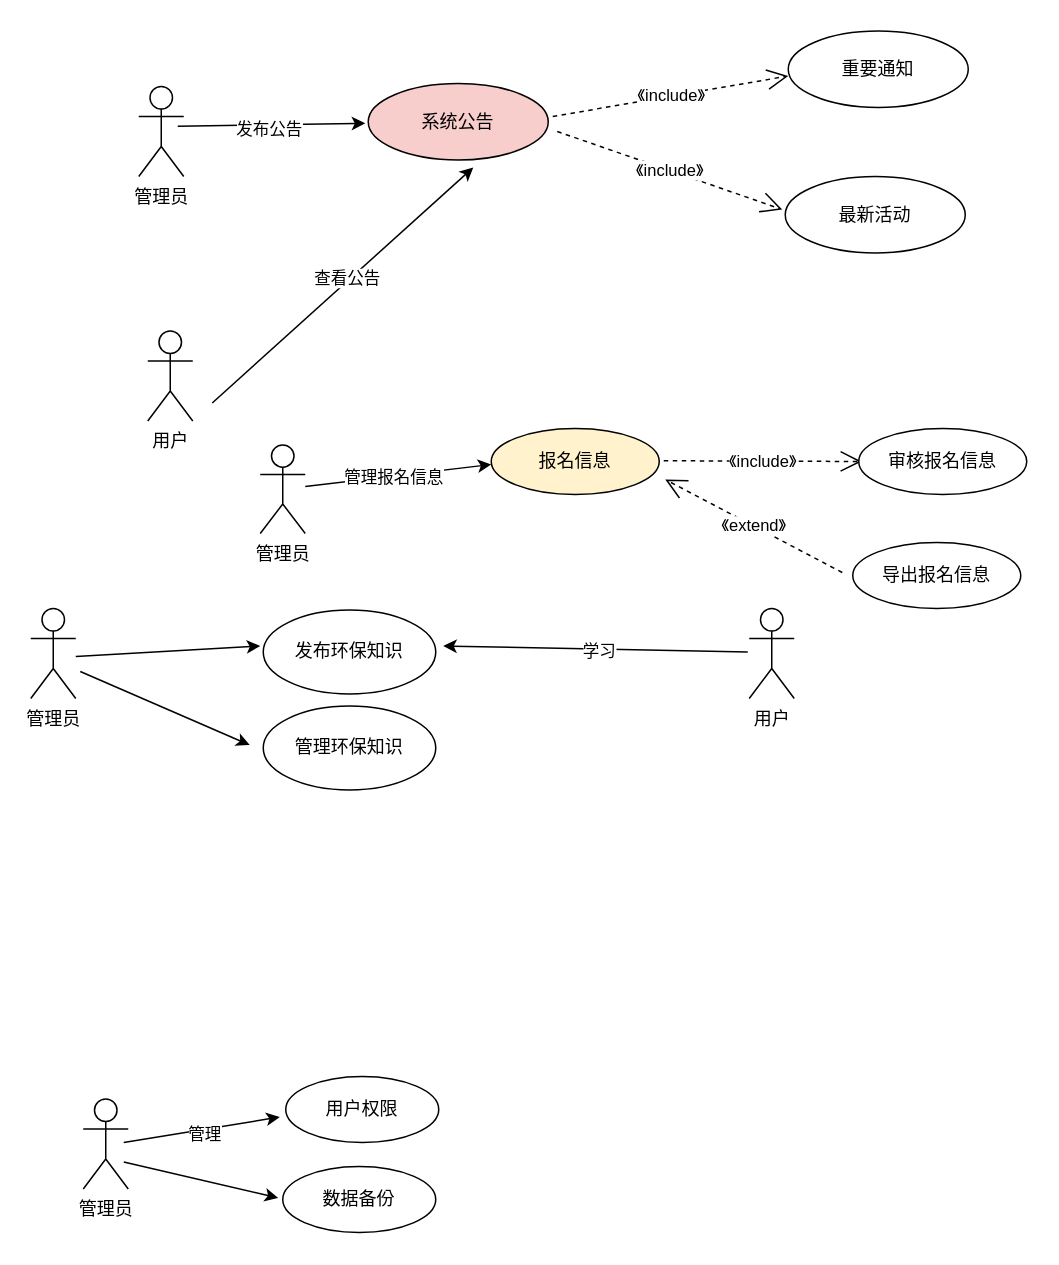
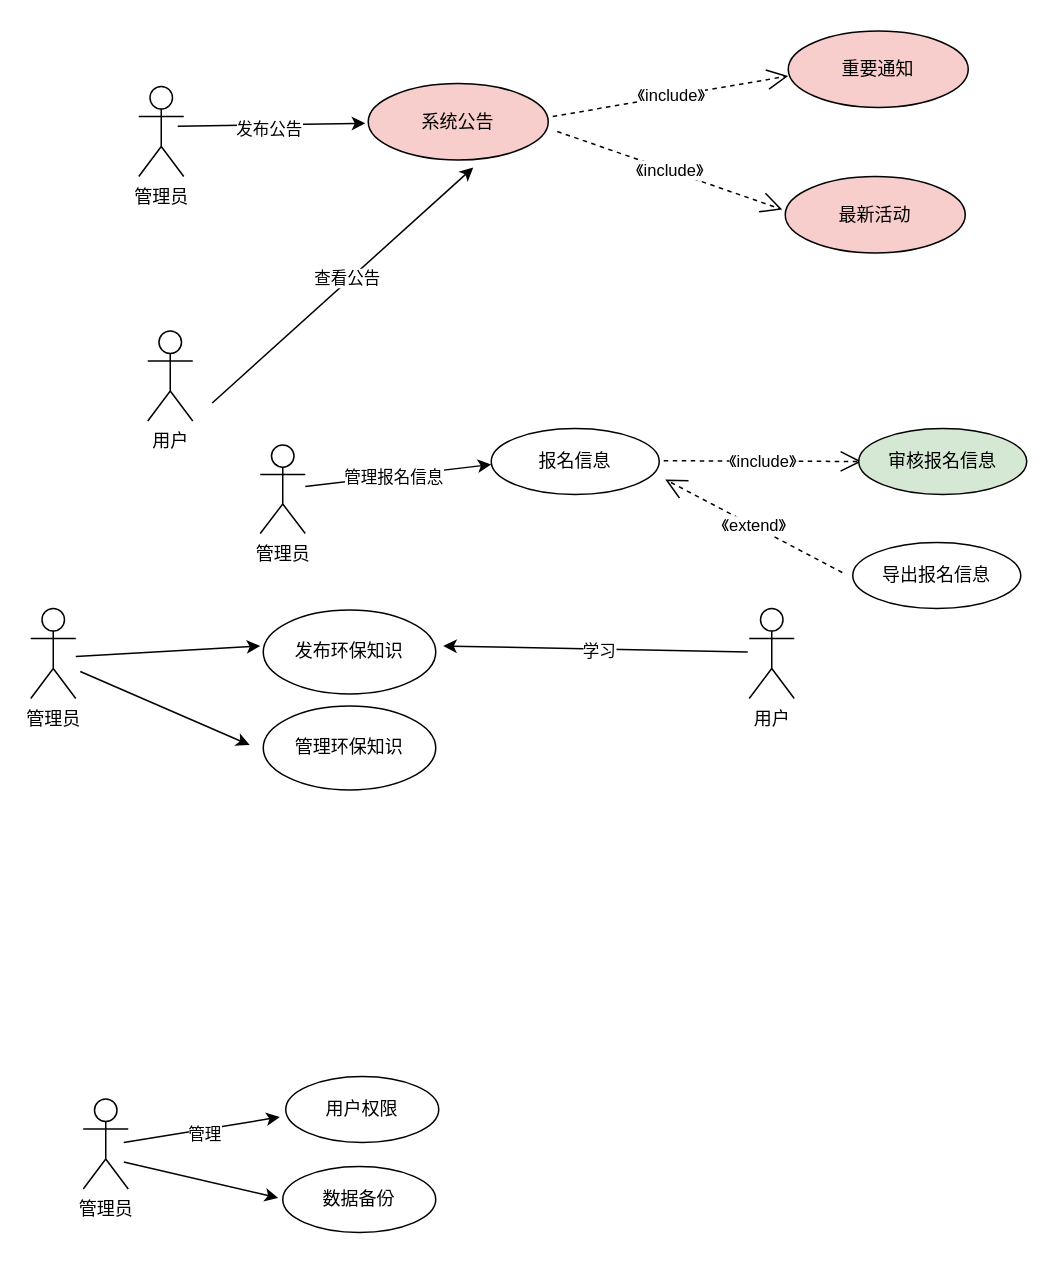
node "重要通知": fillcolor #ffffff -> #f8cecc
node "最新活动": fillcolor #ffffff -> #f8cecc
node "报名信息": fillcolor #fff2cc -> #ffffff
node "审核报名信息": fillcolor #ffffff -> #d5e8d4
